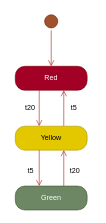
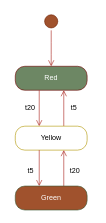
node "Red": fillcolor #a20025 -> #6d8764
node "Yellow": fillcolor #e3c800 -> #ffffff
node "Green": fillcolor #6d8764 -> #a0522d
